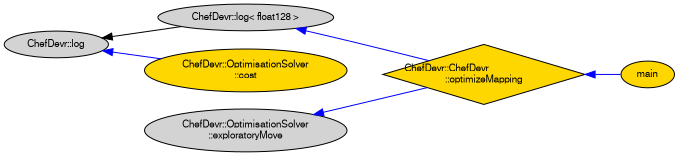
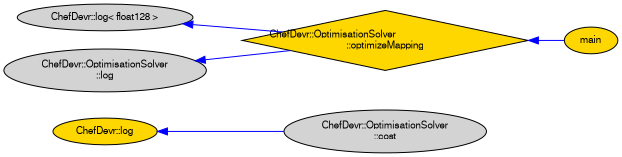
edge "ChefDevr::log< float128 >" -> "ChefDevr::log": removed
node "ChefDevr::log": fillcolor lightgrey -> gold
node "ChefDevr::OptimisationSolver ::cost": fillcolor gold -> lightgrey
node "ChefDevr::ChefDevr ::optimizeMapping": label "ChefDevr::ChefDevr ::optimizeMapping" -> "ChefDevr::OptimisationSolver ::optimizeMapping"
node "ChefDevr::OptimisationSolver ::exploratoryMove": label "ChefDevr::OptimisationSolver ::exploratoryMove" -> "ChefDevr::OptimisationSolver ::log"
